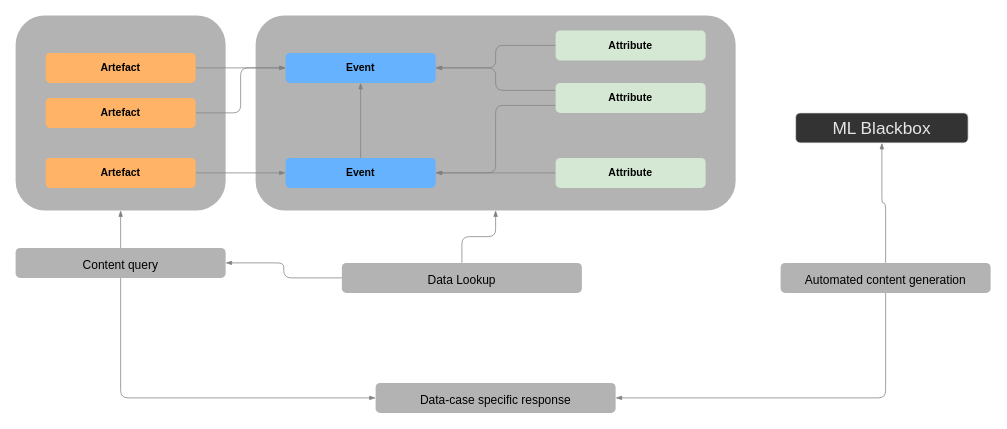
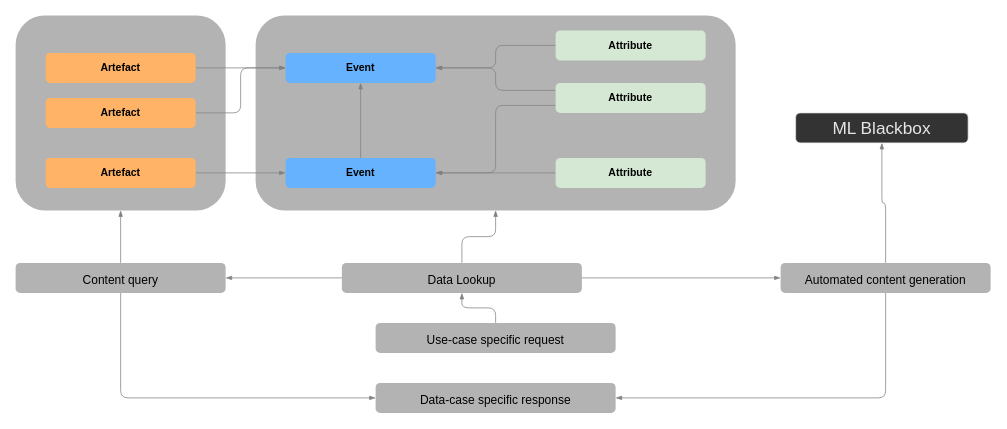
node "Content query": moved (120, 263) -> (120, 278)
edge "Data Lookup" -> "Automated content generation": added
edge "Use-case specific request" -> "Data Lookup": added
node "Use-case specific request": added
